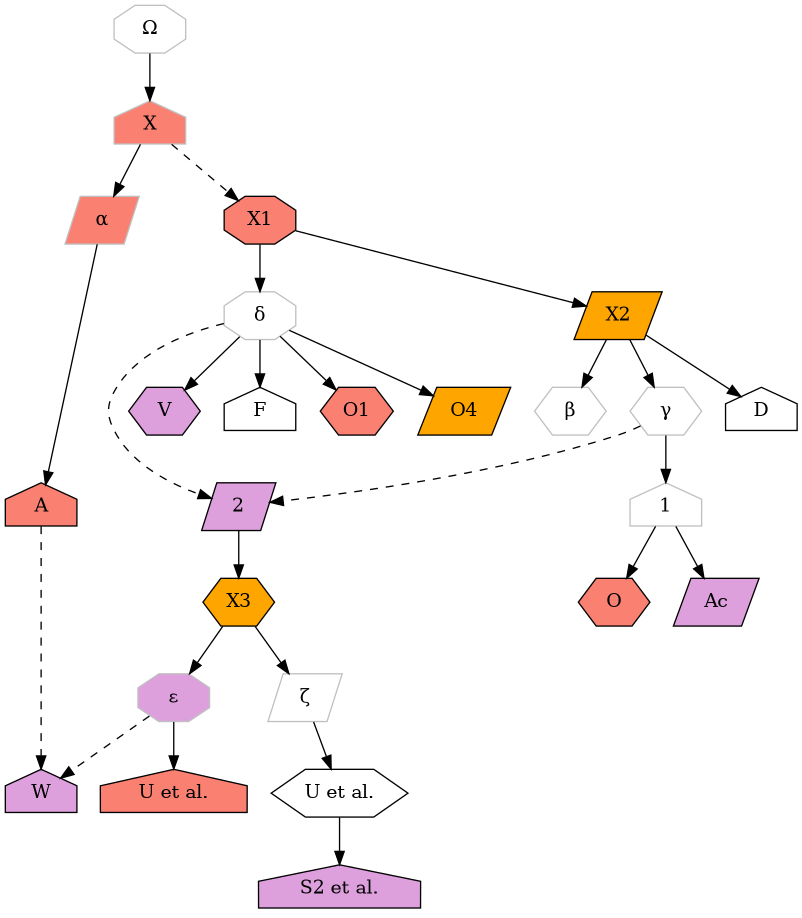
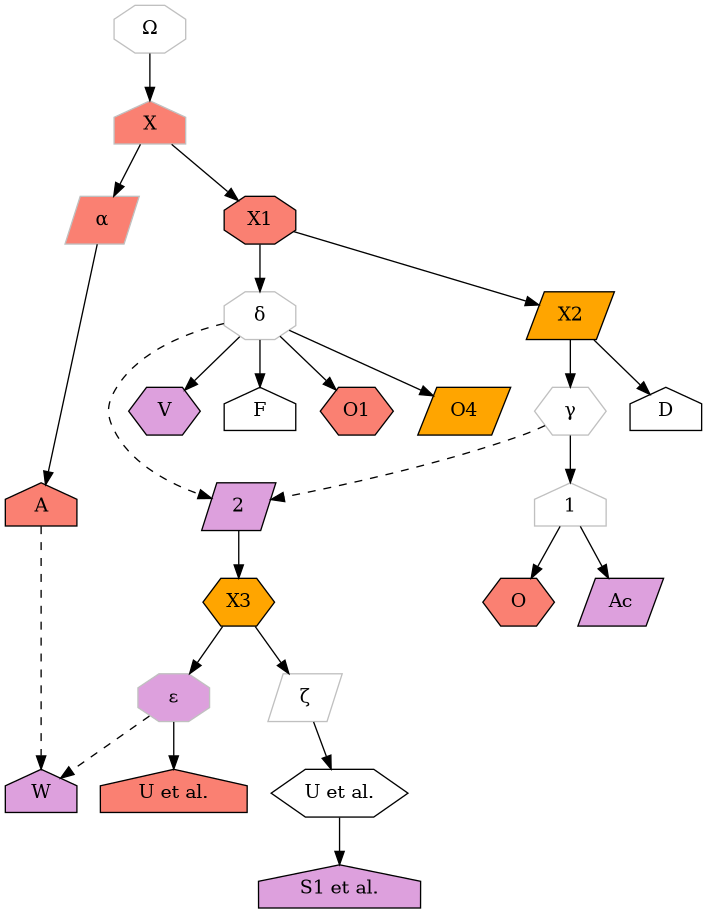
edge "X" -> "X1": style dashed -> solid
node "β": removed
node "S2 et al.": label "S2 et al." -> "S1 et al."
